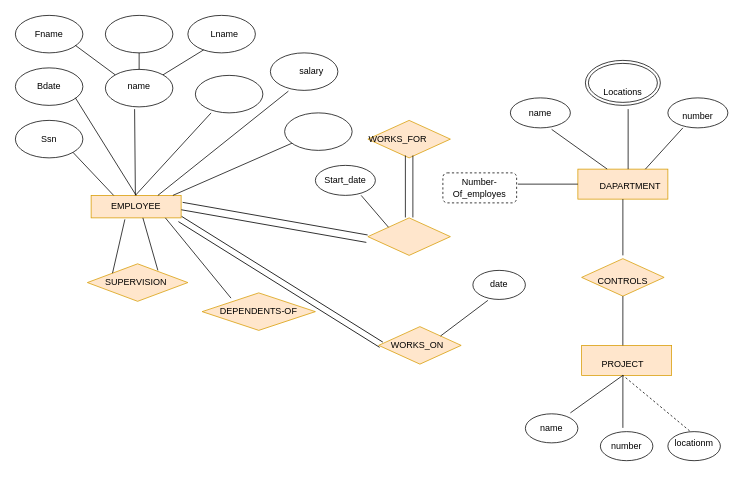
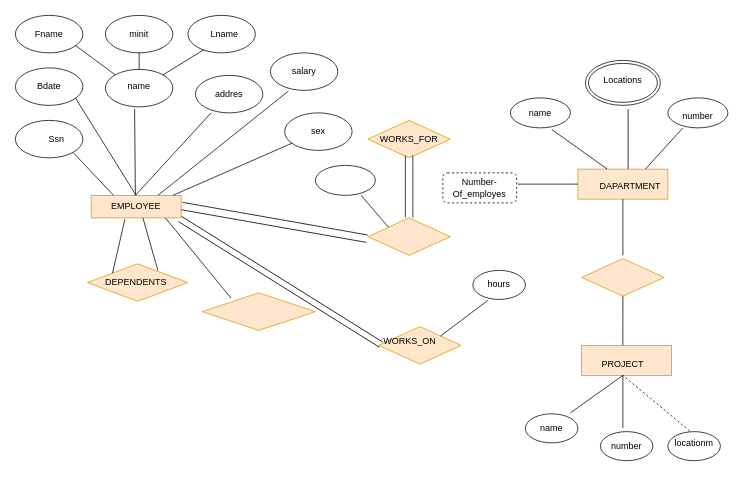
node "minit": added
node "salary": moved (312, 72) -> (304, 72)
node "Locations": moved (623, 92) -> (623, 81)
node "addres": added
node "sex": added
node "Ssn": moved (49, 139) -> (57, 139)
node "WORKS_FOR": moved (398, 139) -> (409, 139)
node "Start_date": removed
node "CONTROLS": removed
node "SUPERVISION": label "SUPERVISION" -> "DEPENDENTS"
node "date": label "date" -> "hours"
node "DEPENDENTS-OF": removed
node "WORKS_ON": moved (417, 345) -> (410, 342)
